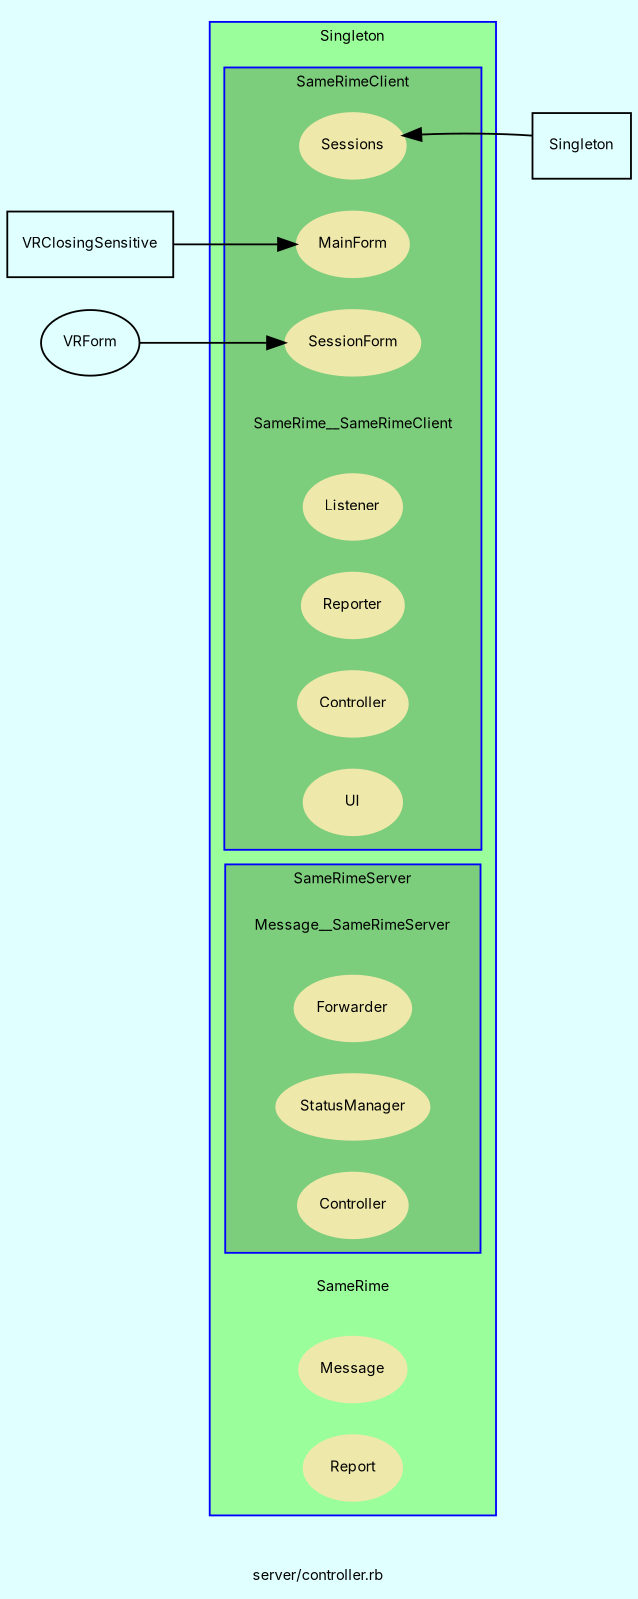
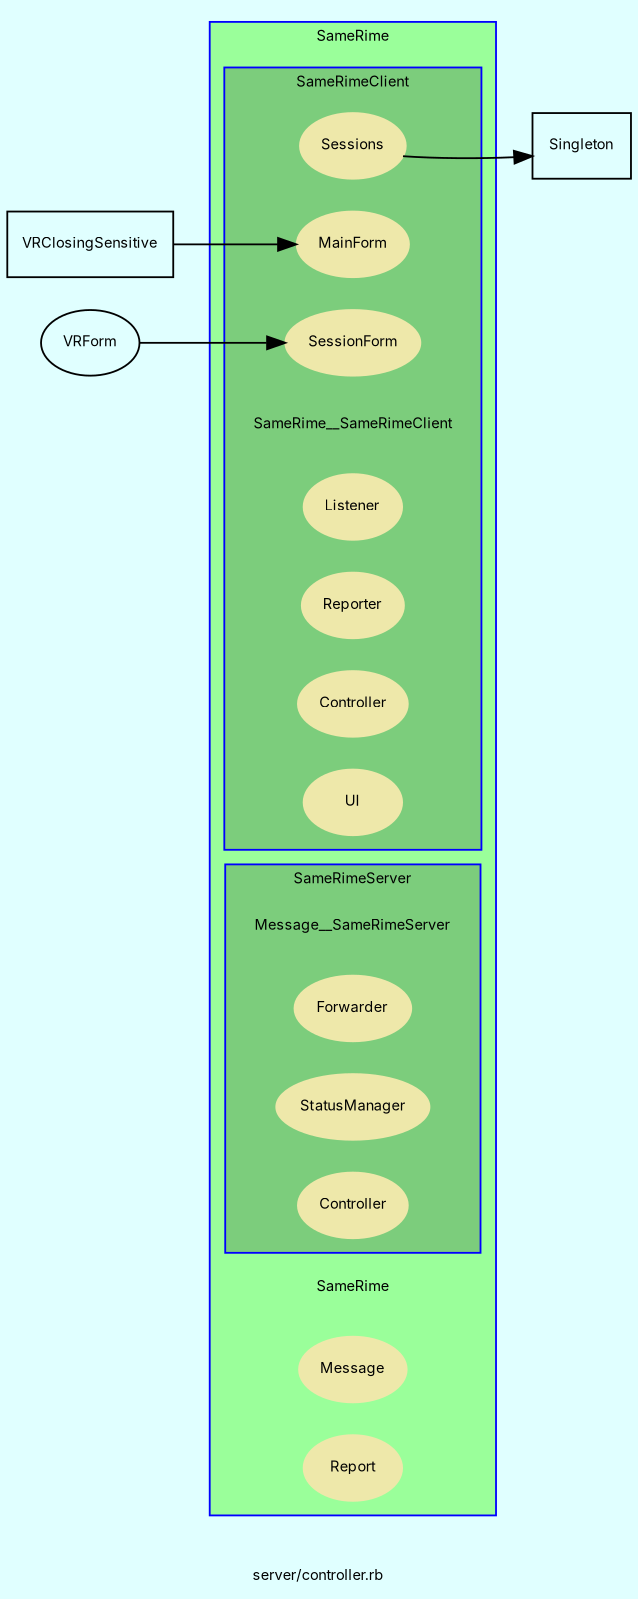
cluster "Singleton": label "Singleton" -> "SameRime"
edge "Singleton" -> "Sessions": reversed
